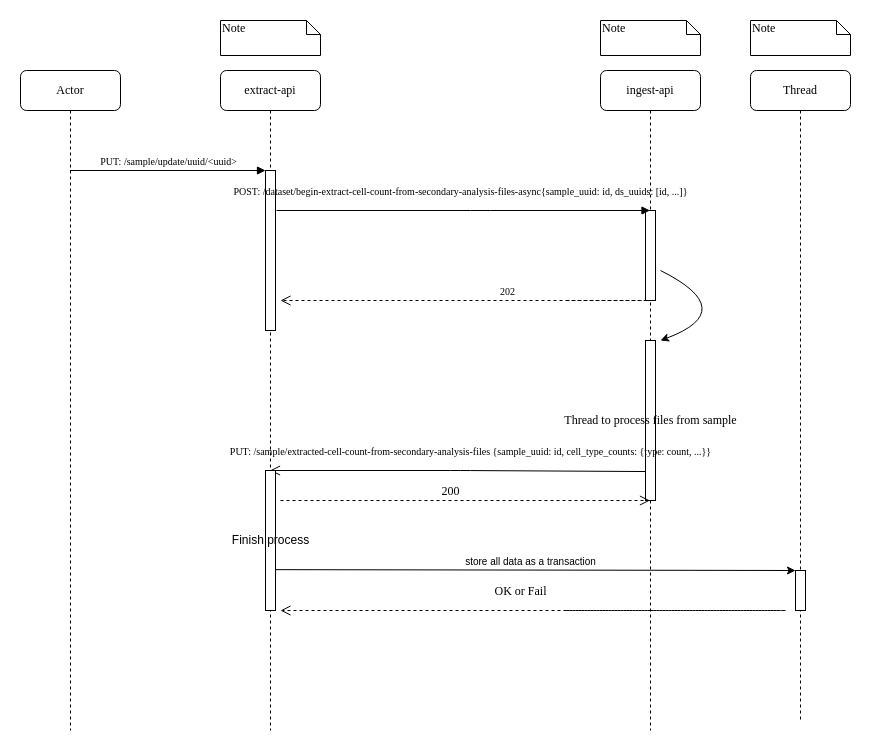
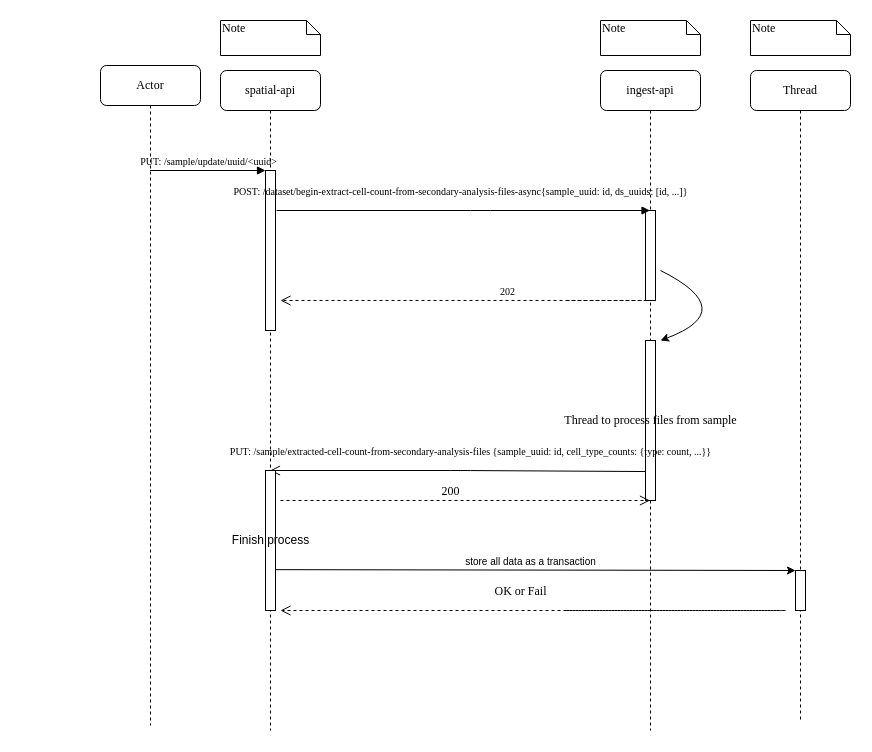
node "extract-api": label "extract-api" -> "spatial-api"
node "Actor": moved (71, 401) -> (151, 396)
